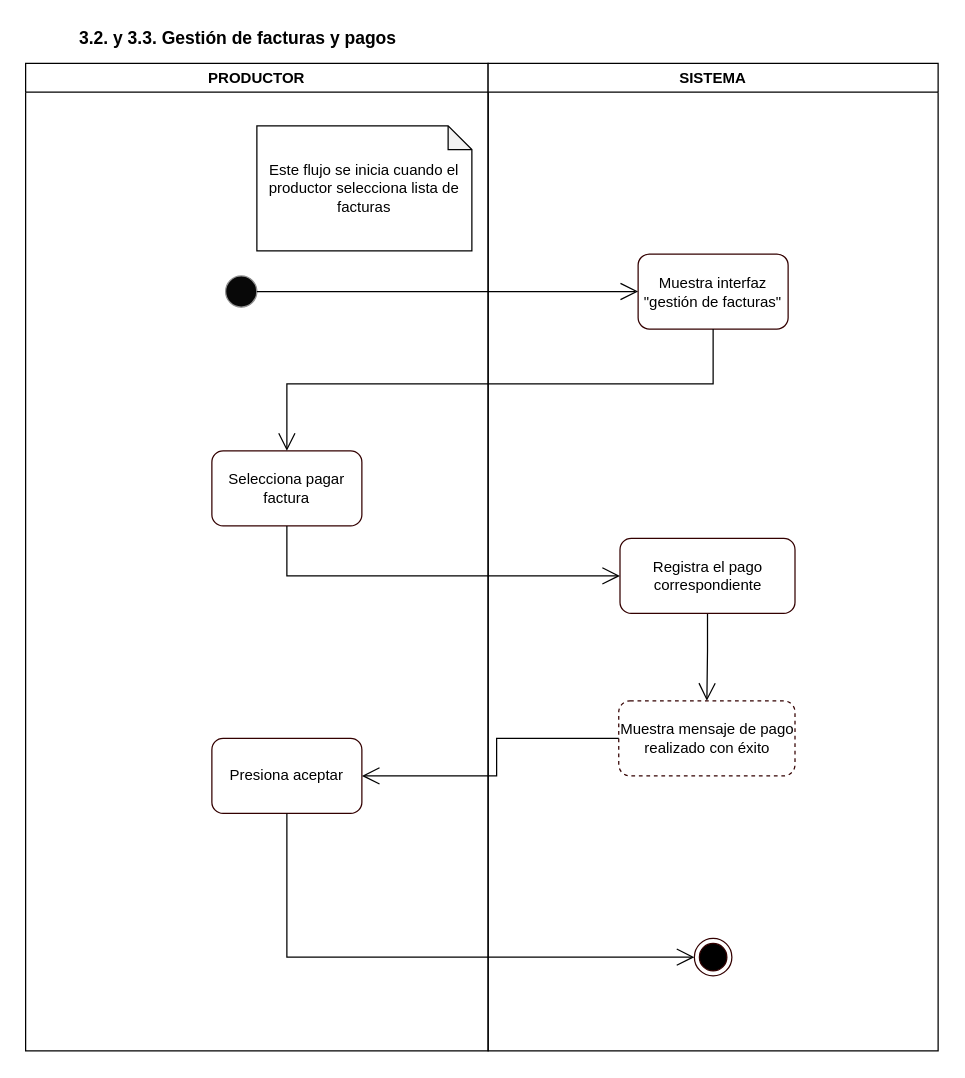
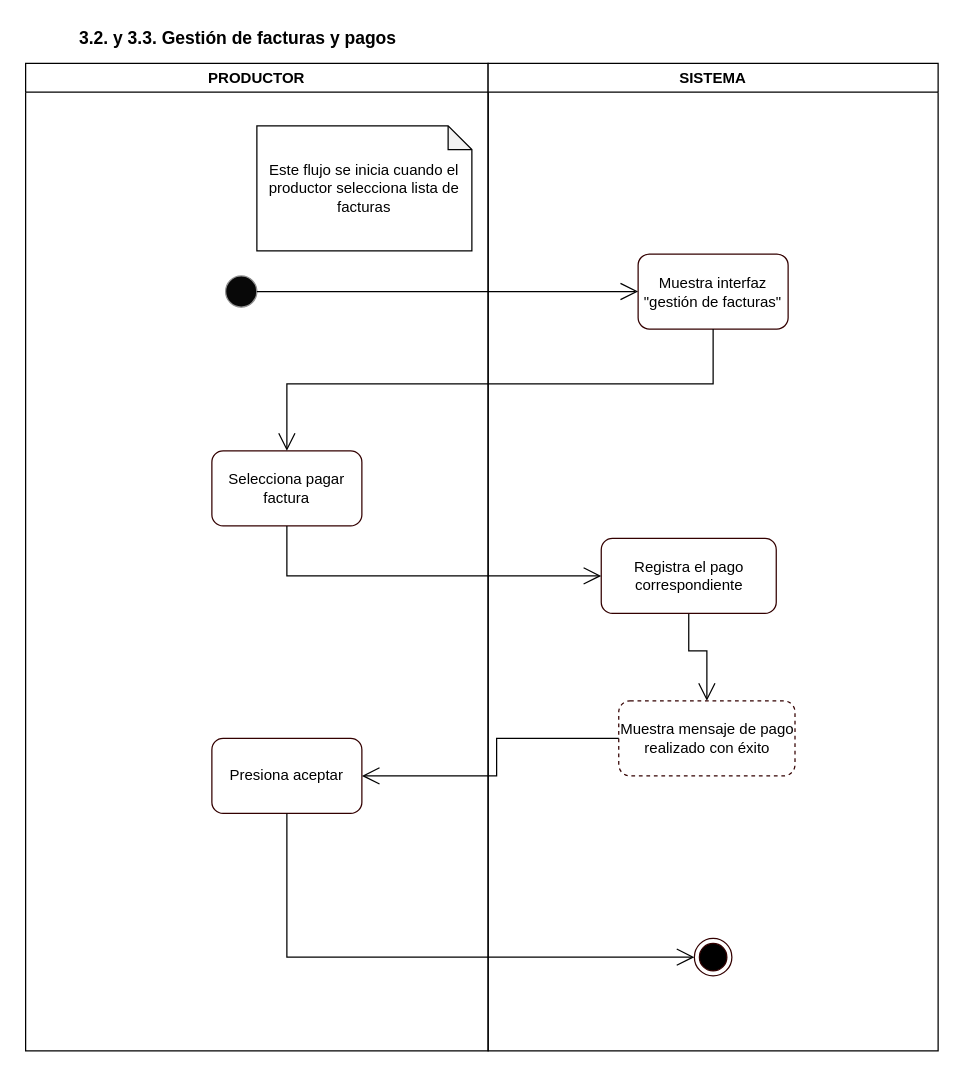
node "Registra el pago correspondiente": moved (708, 576) -> (689, 576)
